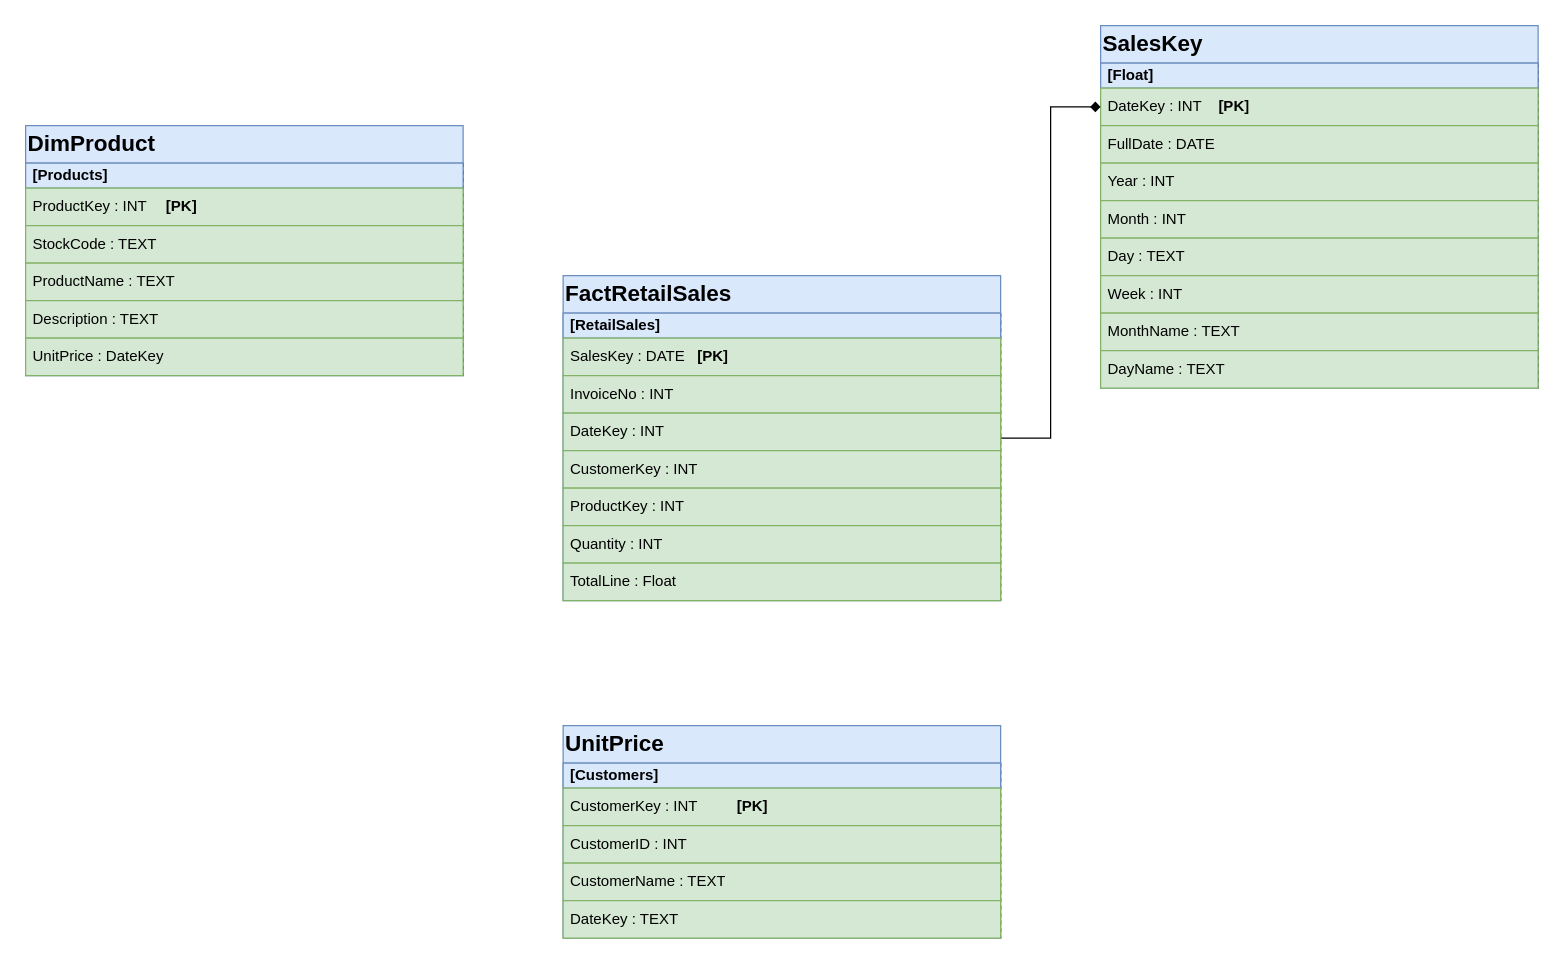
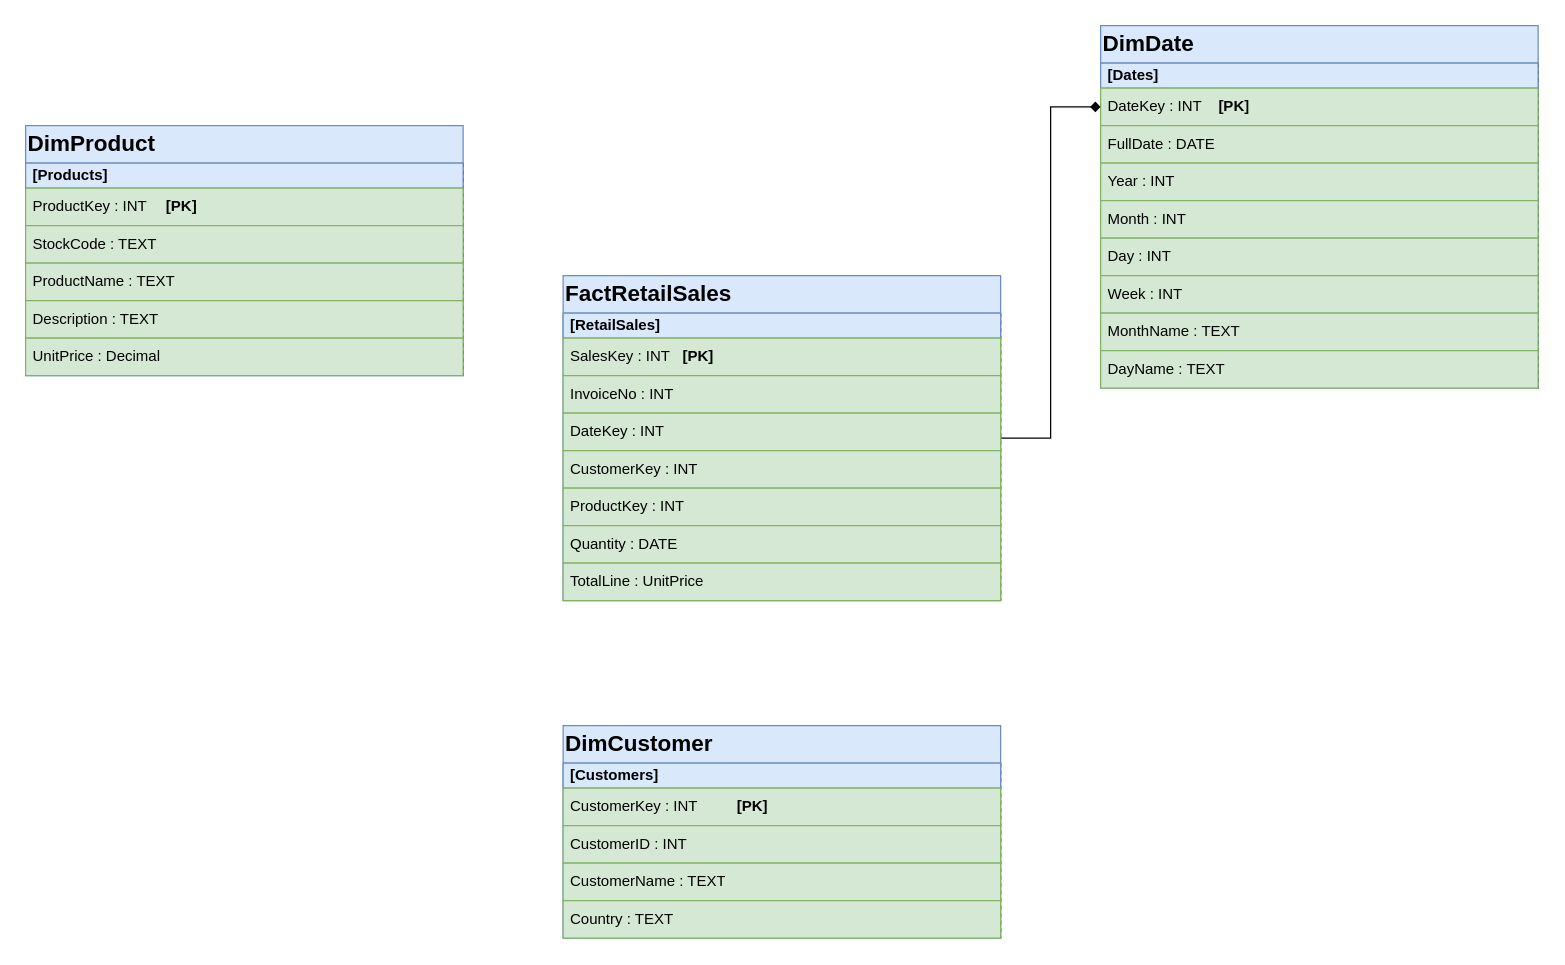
node "SalesKey": label "SalesKey" -> "DimDate"
node "[Float]": label "[Float]" -> "[Dates]"
node "Day : TEXT": label "Day : TEXT" -> "Day : INT"
node "UnitPrice : DateKey": label "UnitPrice : DateKey" -> "UnitPrice : Decimal"
node "SalesKey : DATE [PK]": label "SalesKey : DATE [PK]" -> "SalesKey : INT [PK]"
node "Quantity : INT": label "Quantity : INT" -> "Quantity : DATE"
node "TotalLine : Float": label "TotalLine : Float" -> "TotalLine : UnitPrice"
node "UnitPrice": label "UnitPrice" -> "DimCustomer"
node "DateKey : TEXT": label "DateKey : TEXT" -> "Country : TEXT"
